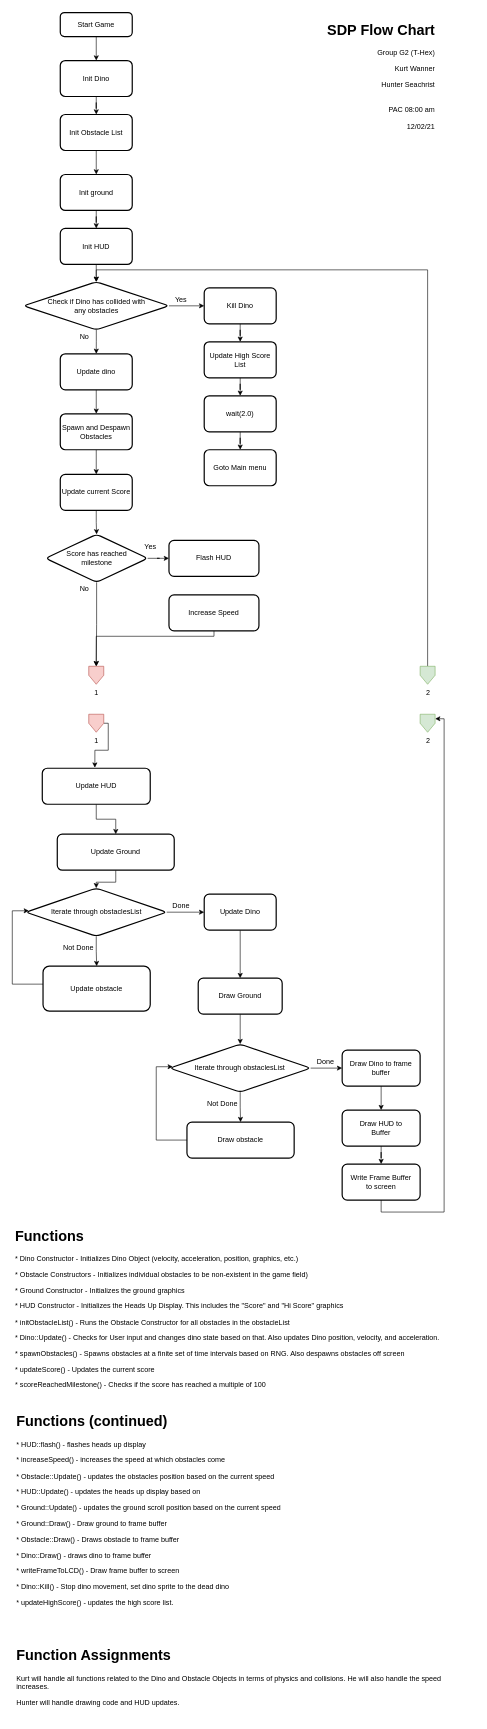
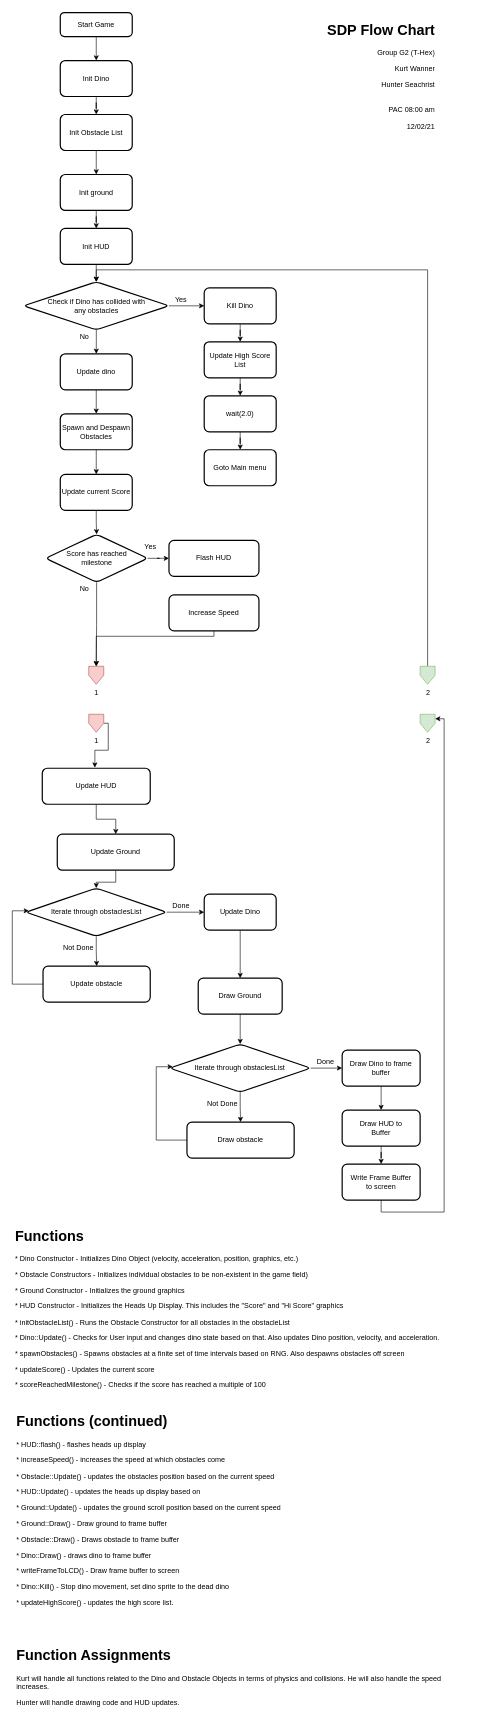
node "Update obstacle": size 107x45 -> 107x36
